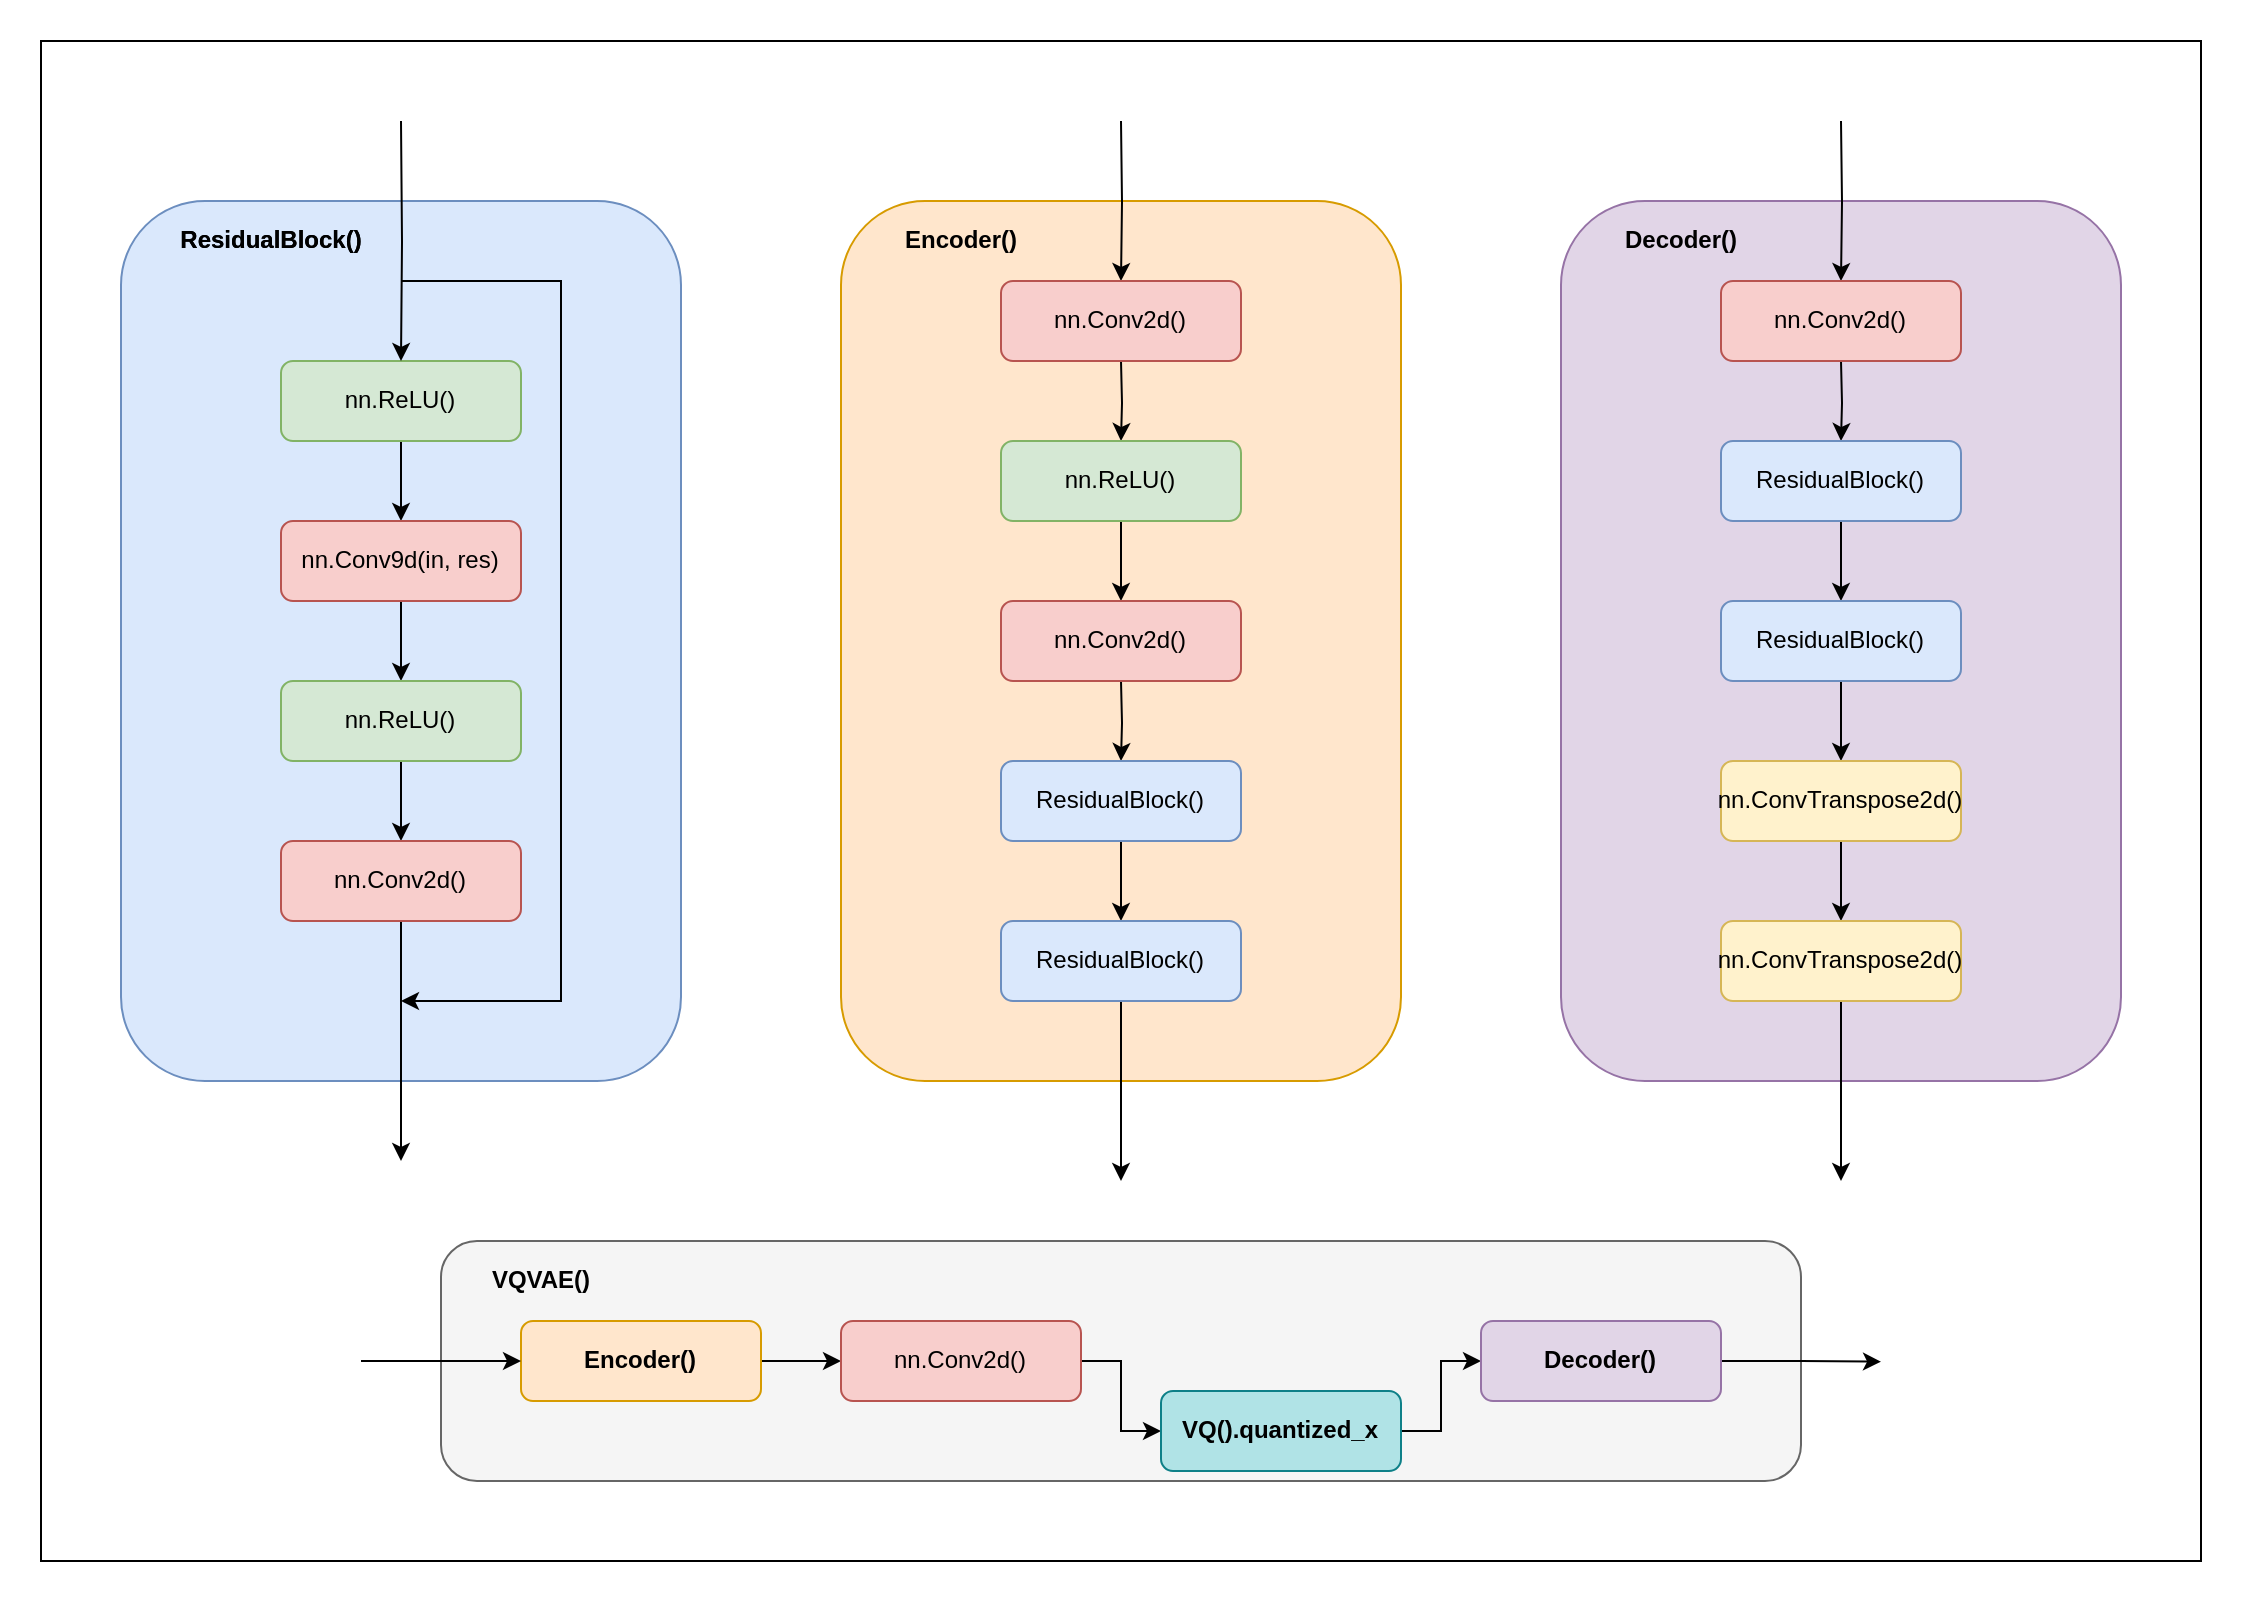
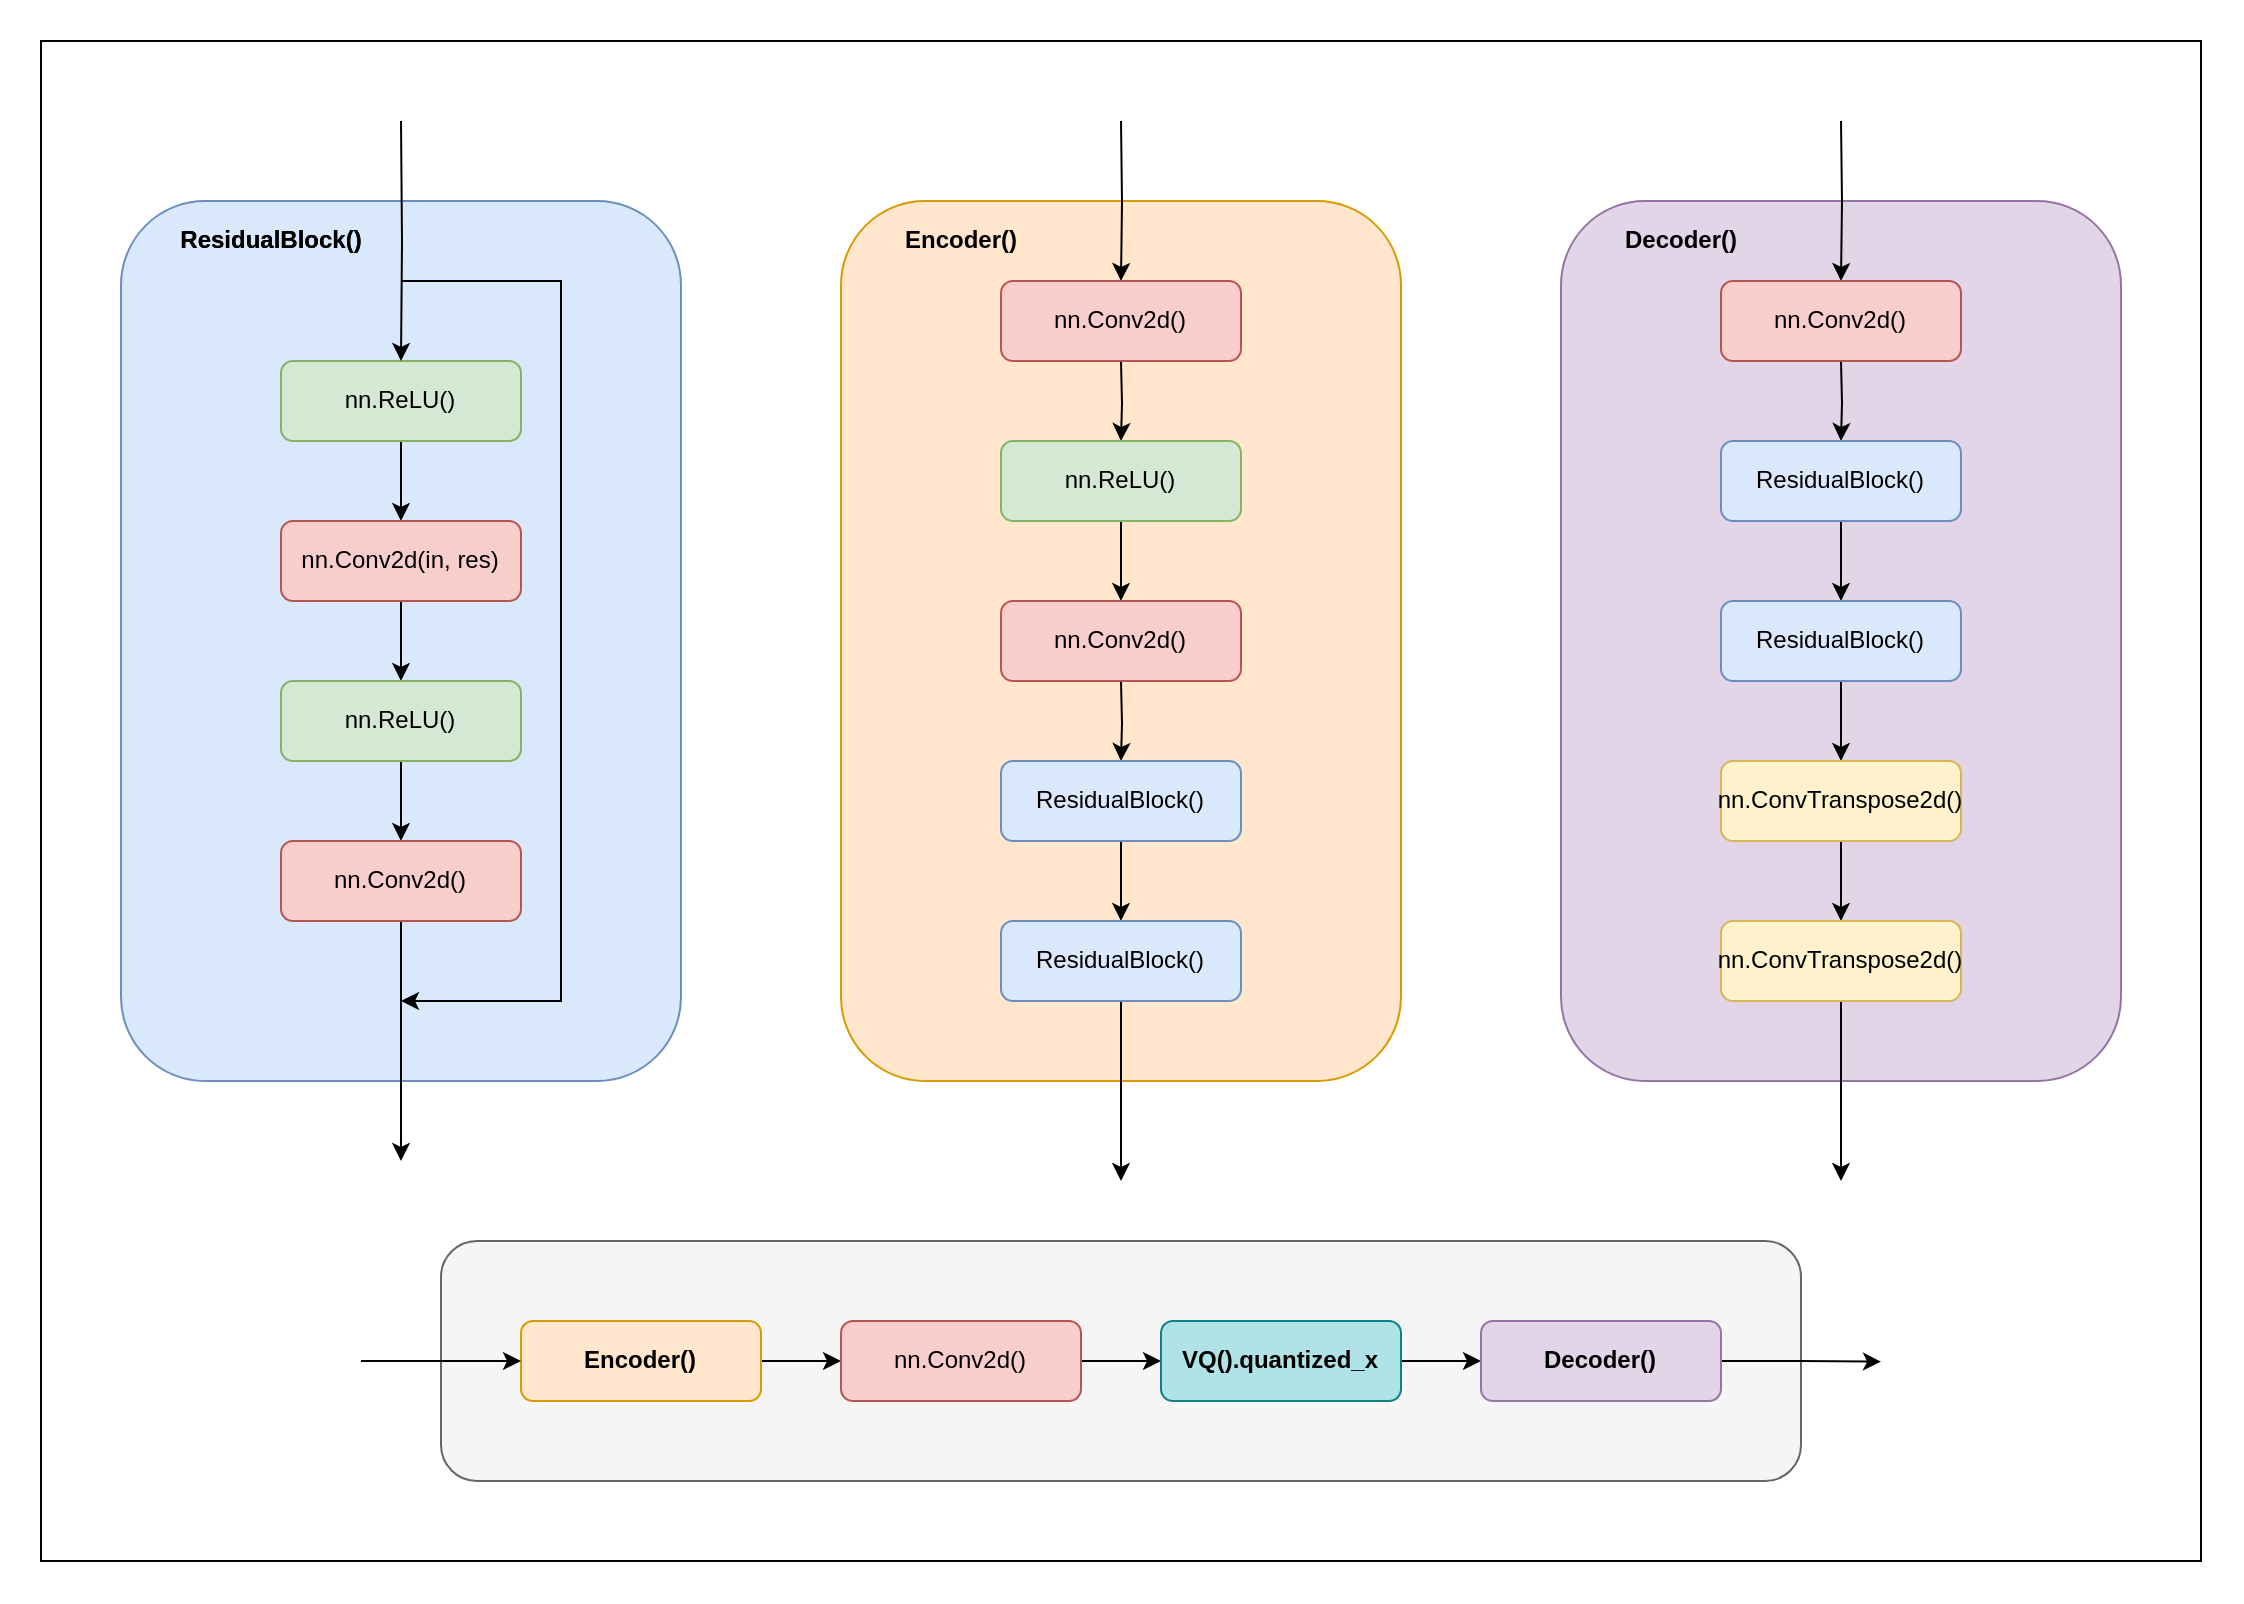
node "nn.Conv9d(in, res)": label "nn.Conv9d(in, res)" -> "nn.Conv2d(in, res)"
node "VQVAE()": removed
node "VQ().quantized_x": moved (1281, 1431) -> (1281, 1361)
